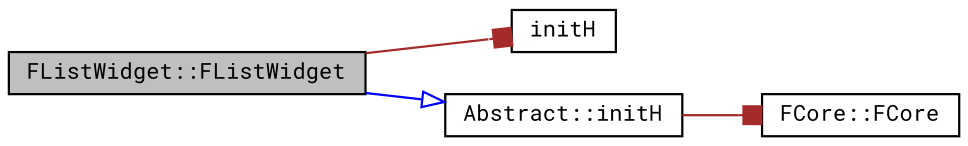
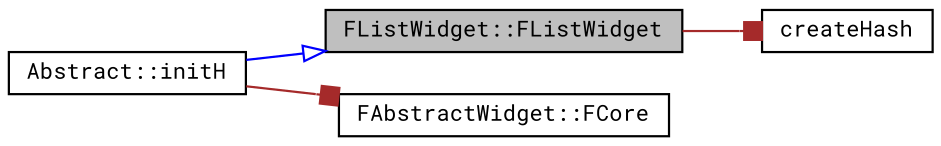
node "initH": label "initH" -> "createHash"
edge "FListWidget::FListWidget" -> "Abstract::initH": reversed
node "FCore::FCore": label "FCore::FCore" -> "FAbstractWidget::FCore"
